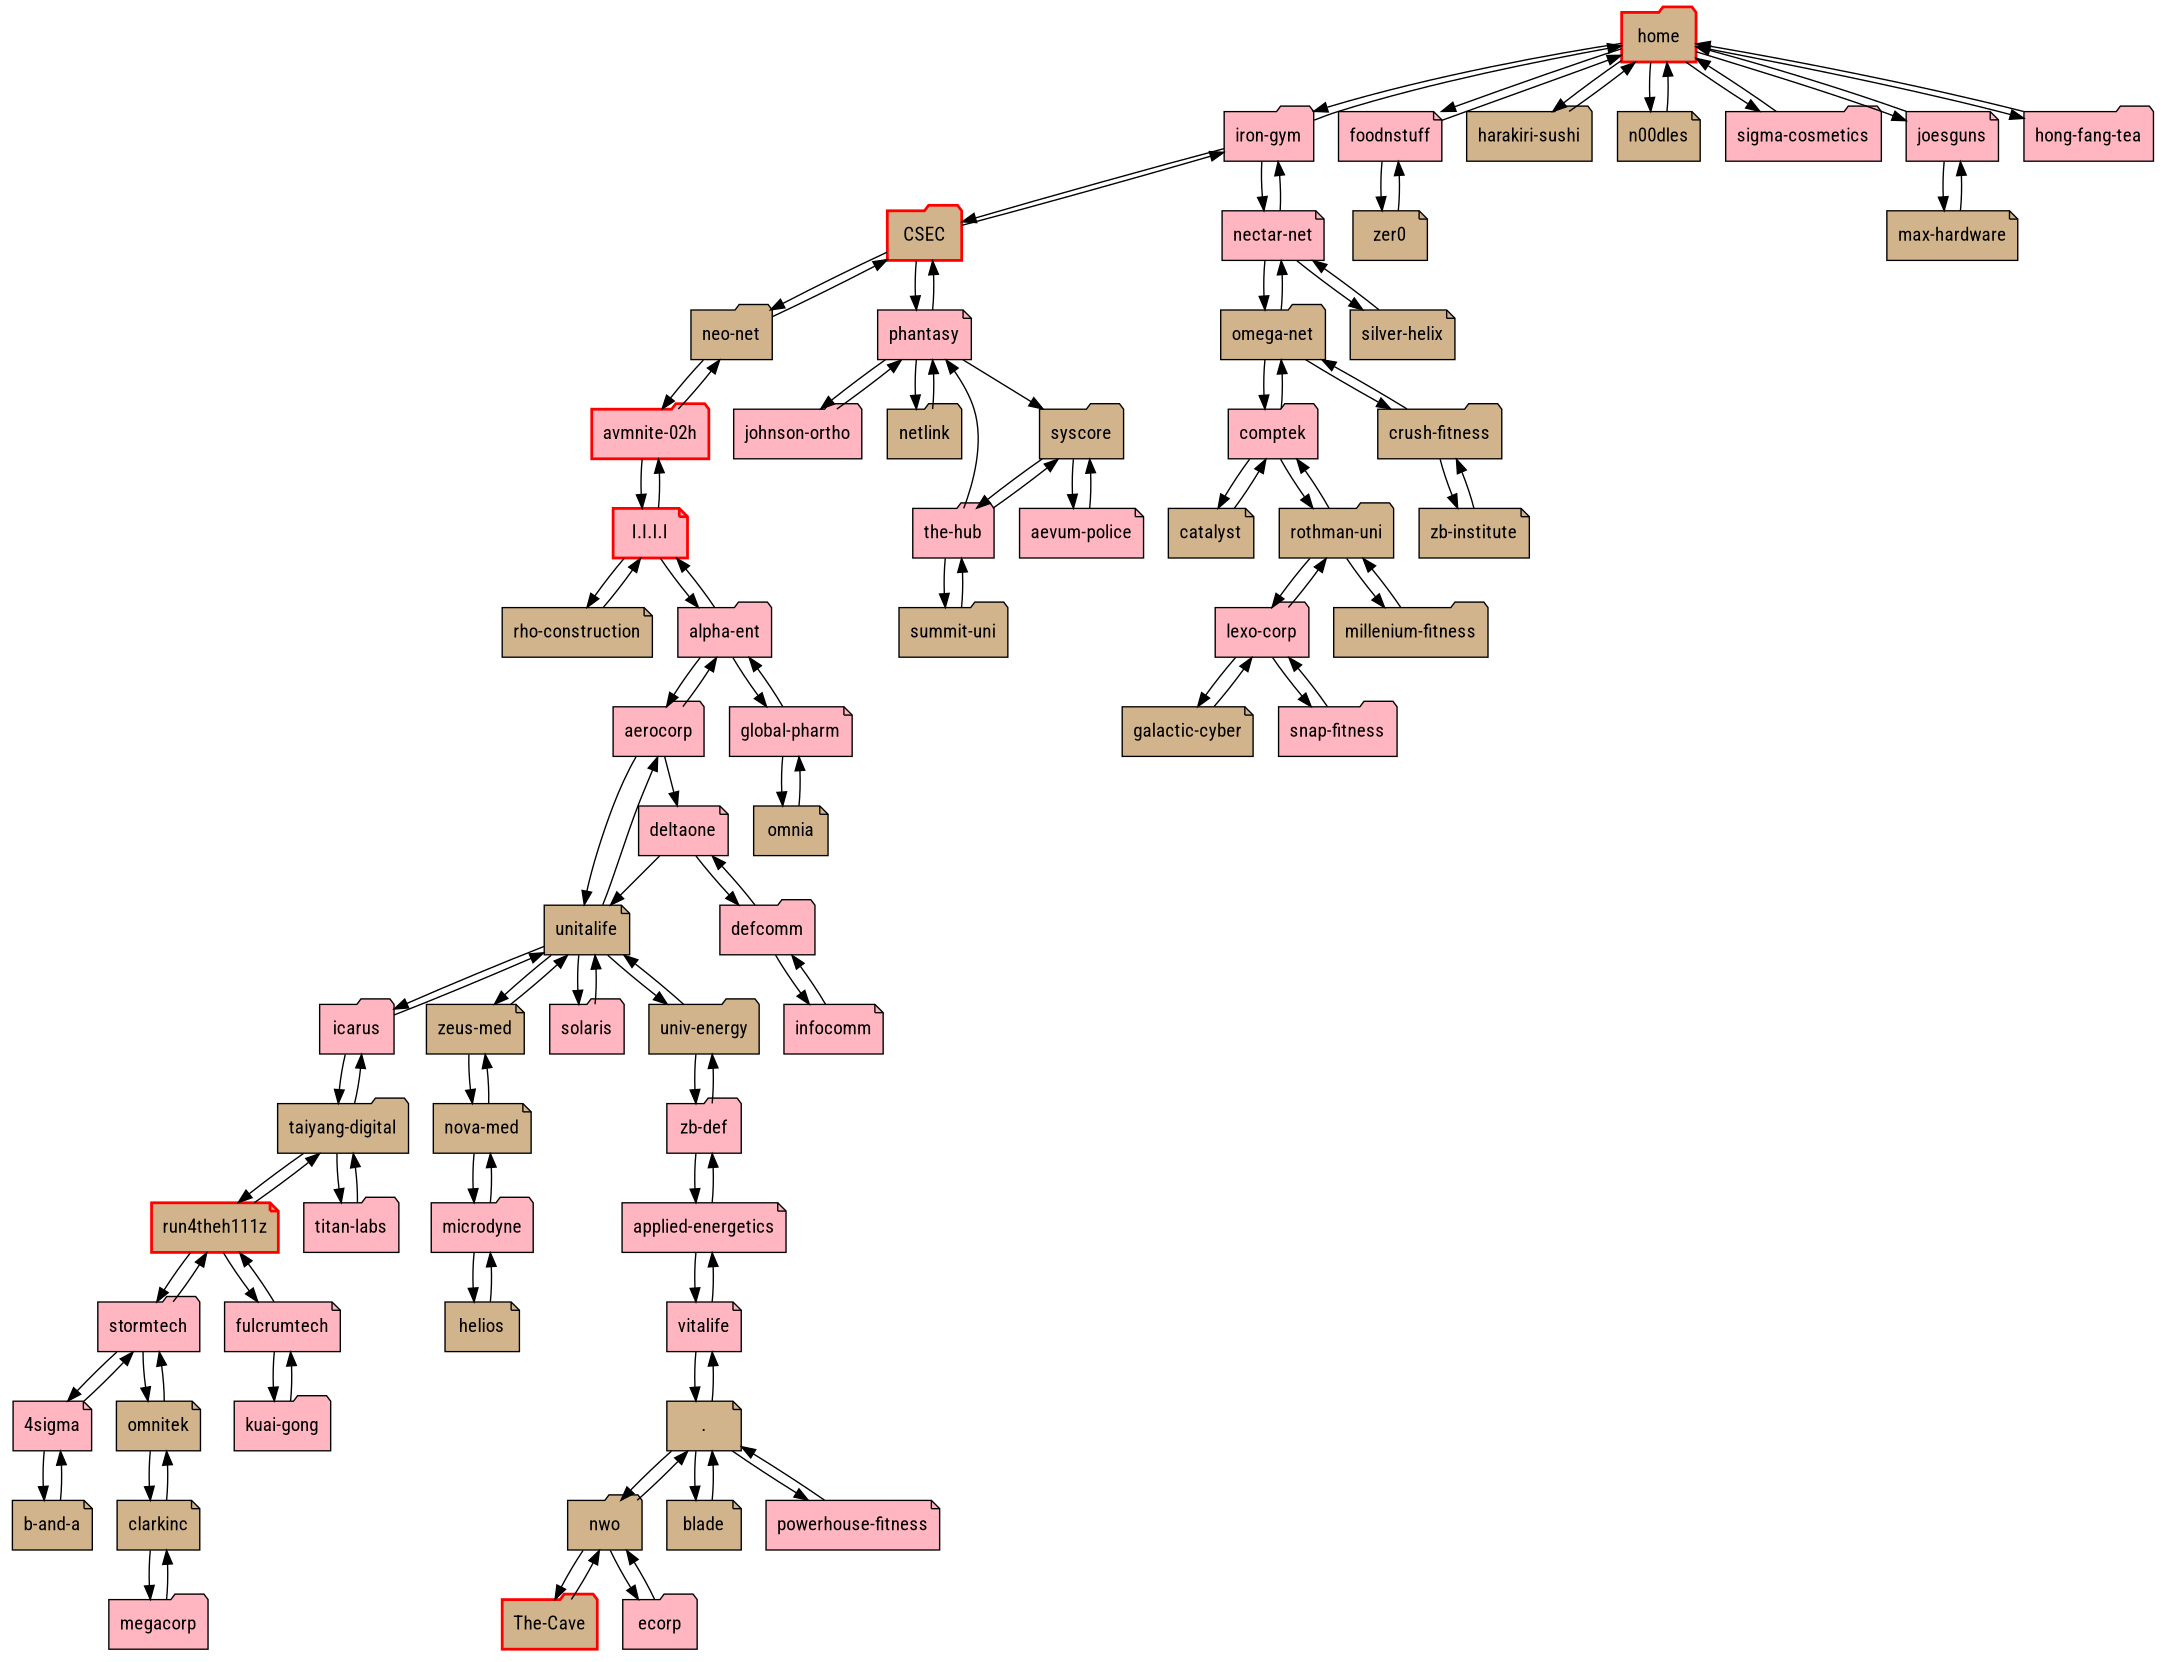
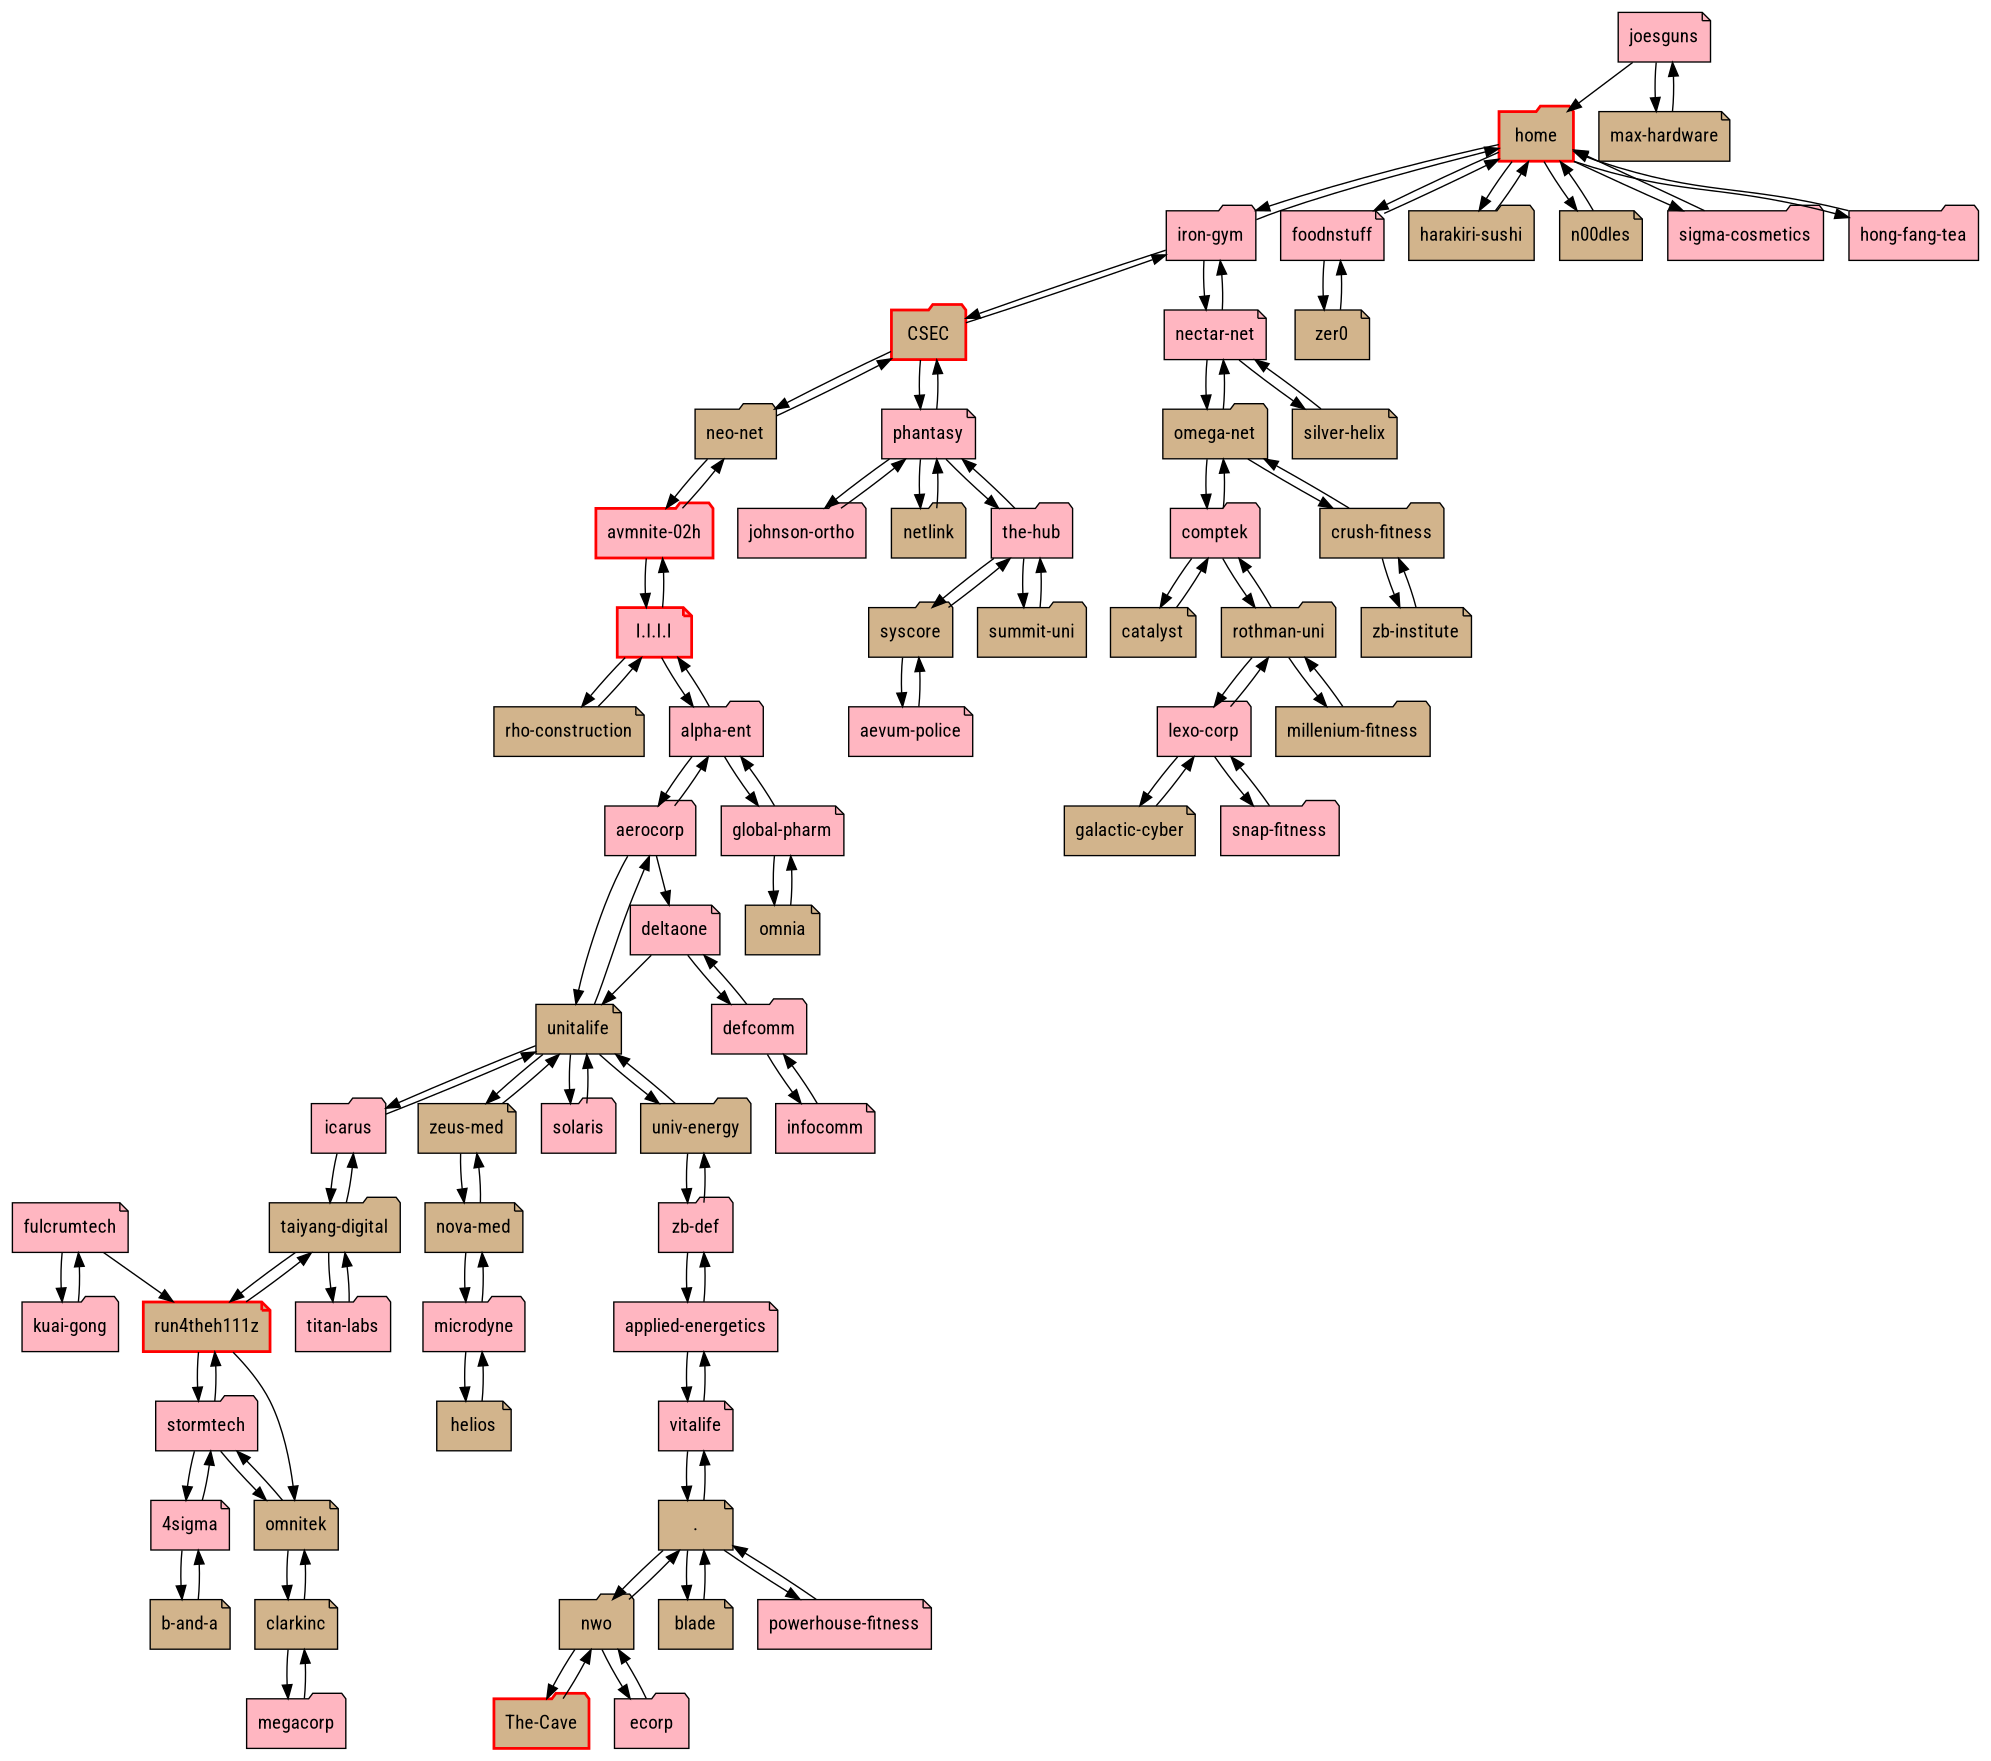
edge "home" -> "joesguns": removed
edge "phantasy" -> "syscore": now "phantasy" -> "the-hub"
edge "run4theh111z" -> "fulcrumtech": now "run4theh111z" -> "omnitek"
